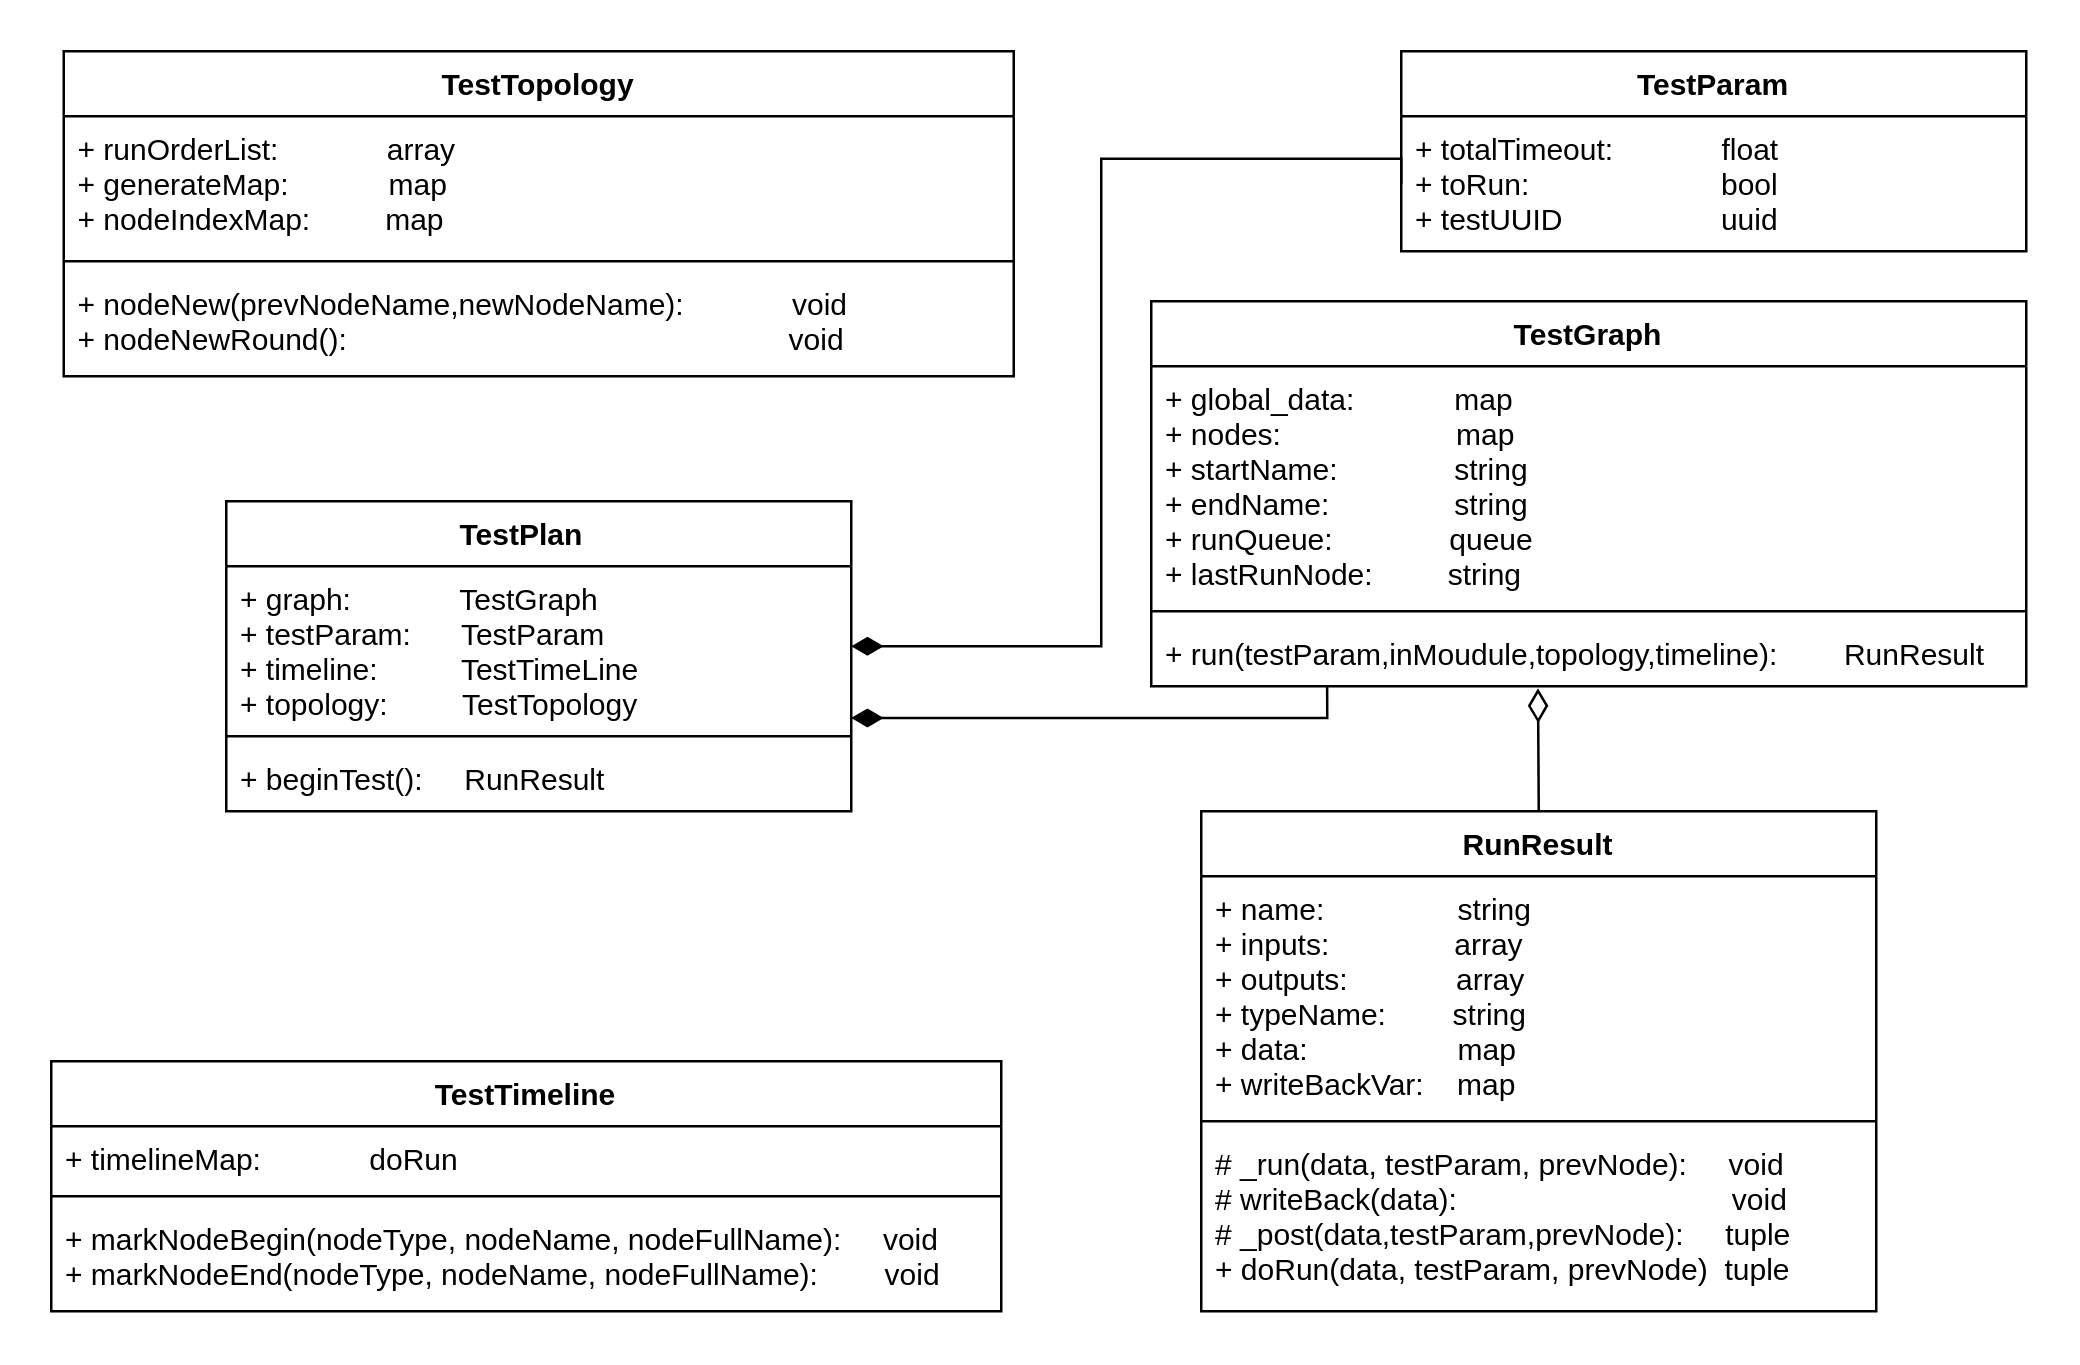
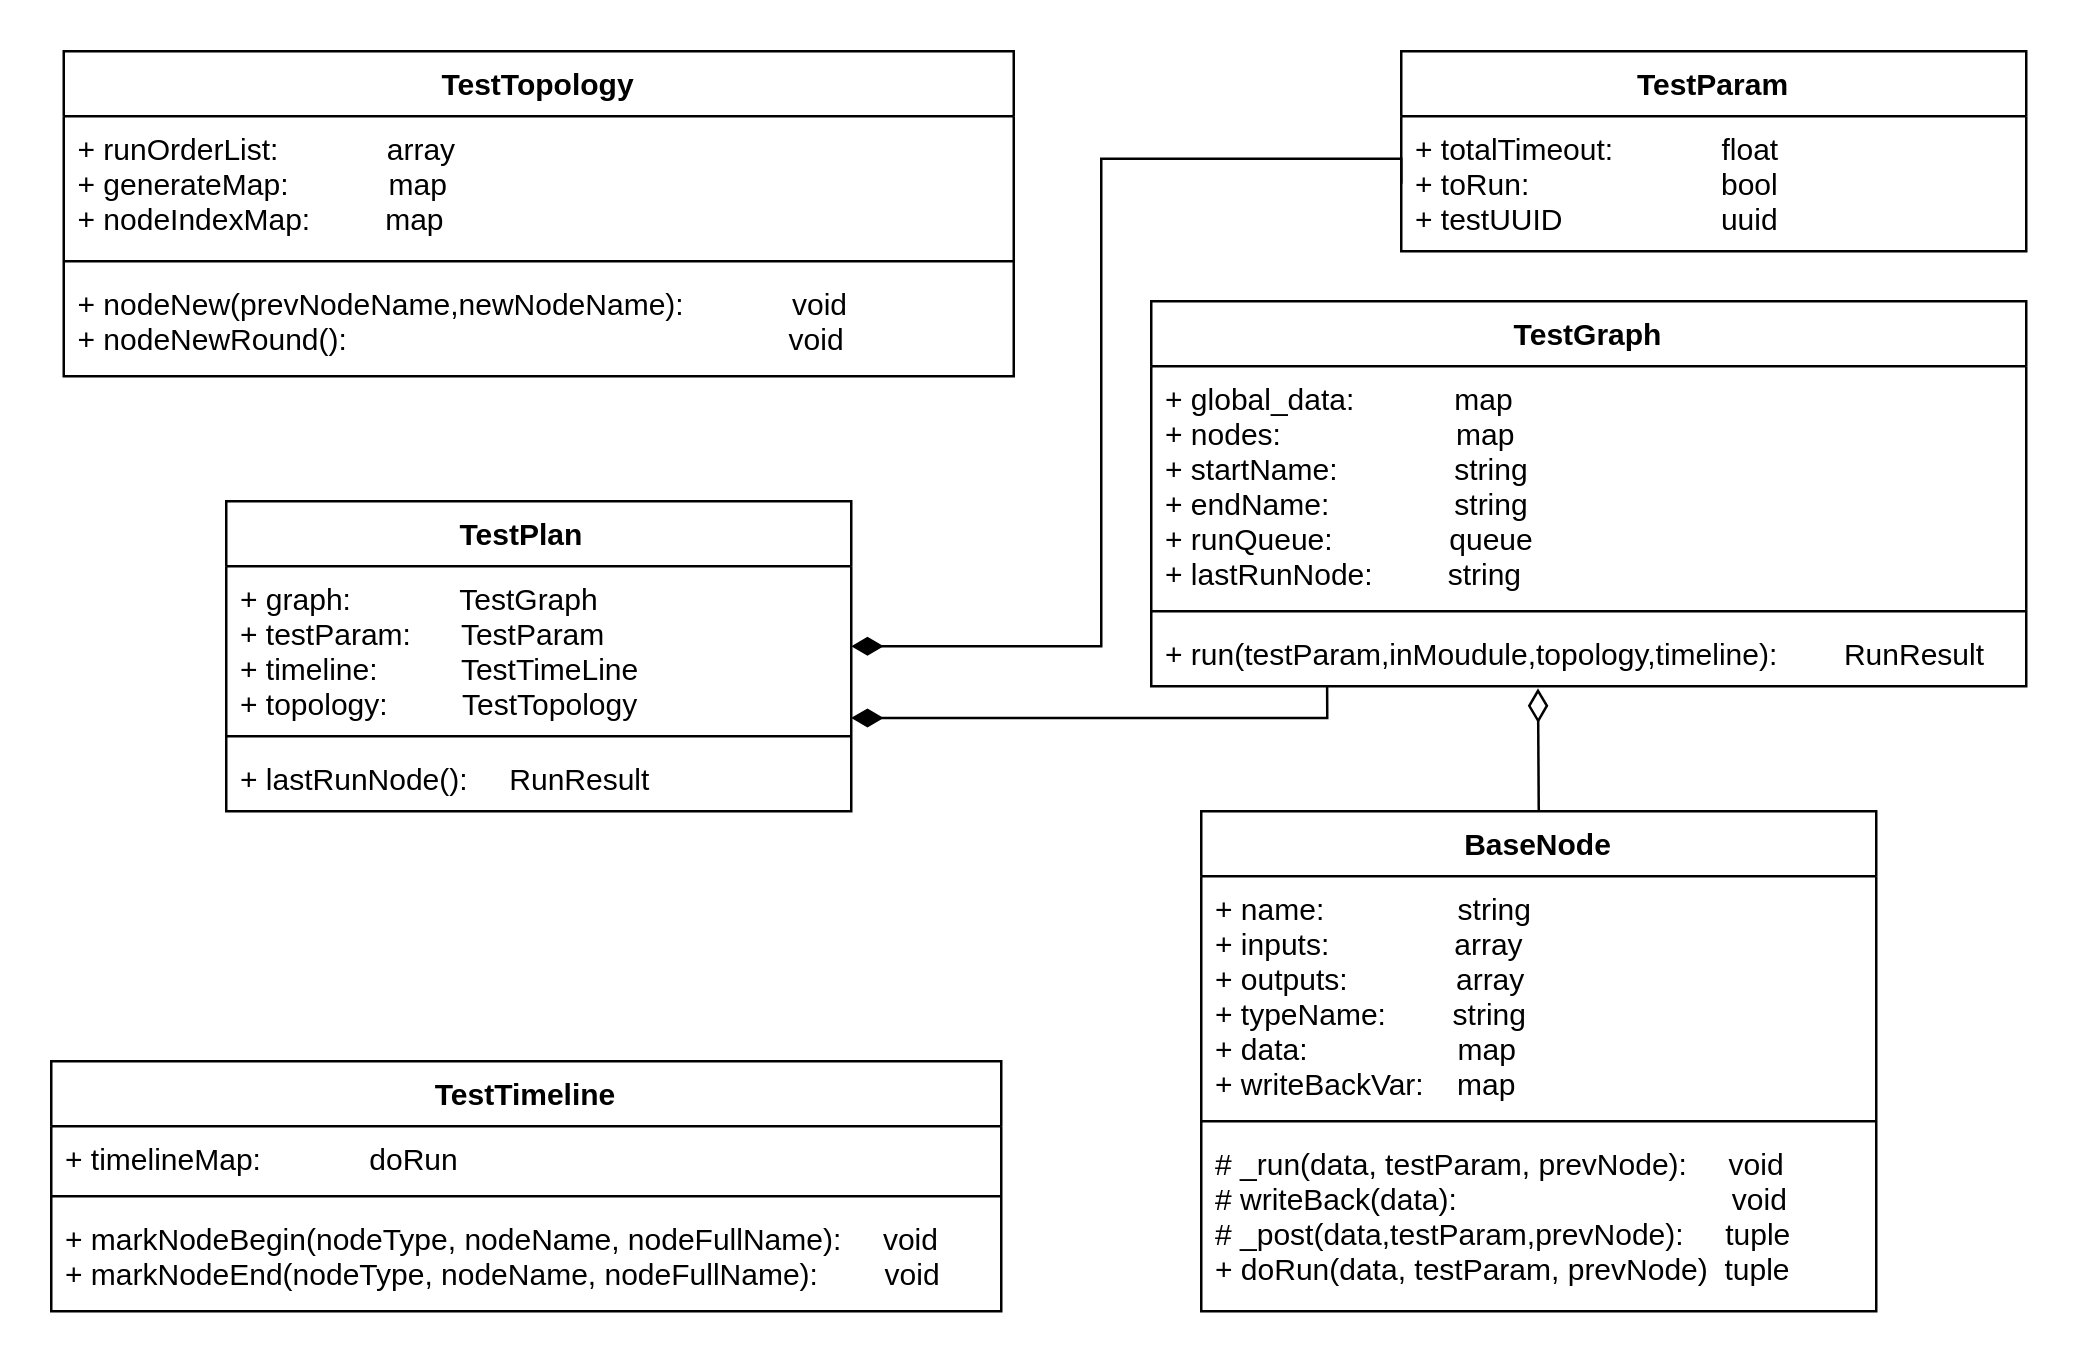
node "+ beginTest(): RunResult": label "+ beginTest(): RunResult" -> "+ lastRunNode(): RunResult"
node "RunResult": label "RunResult" -> "BaseNode"
